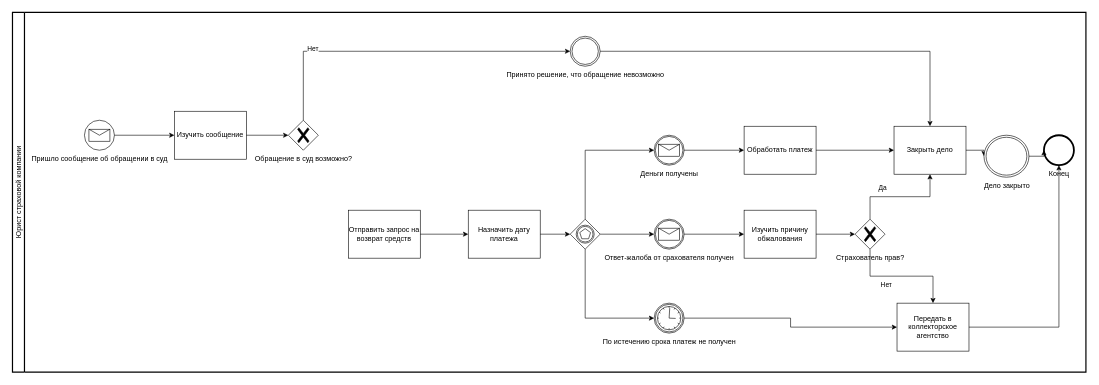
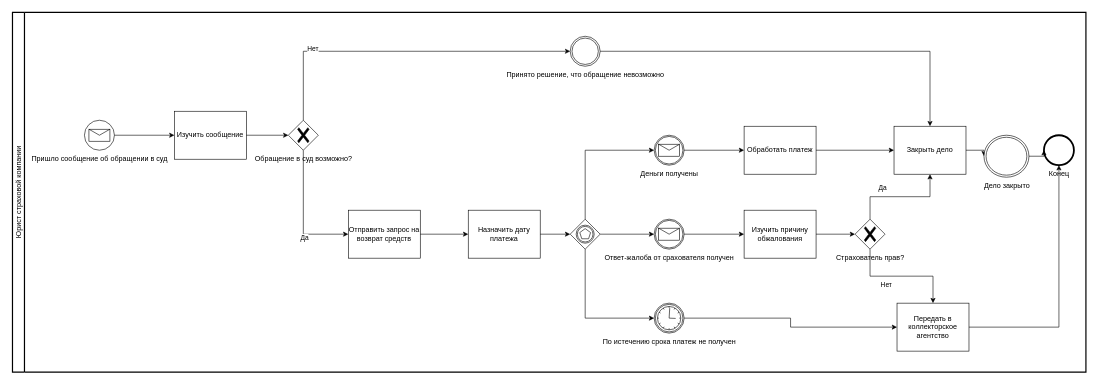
edge "Обращение в суд возможно?" -> "Отправить запрос на возврат средств": added, label "Да"
